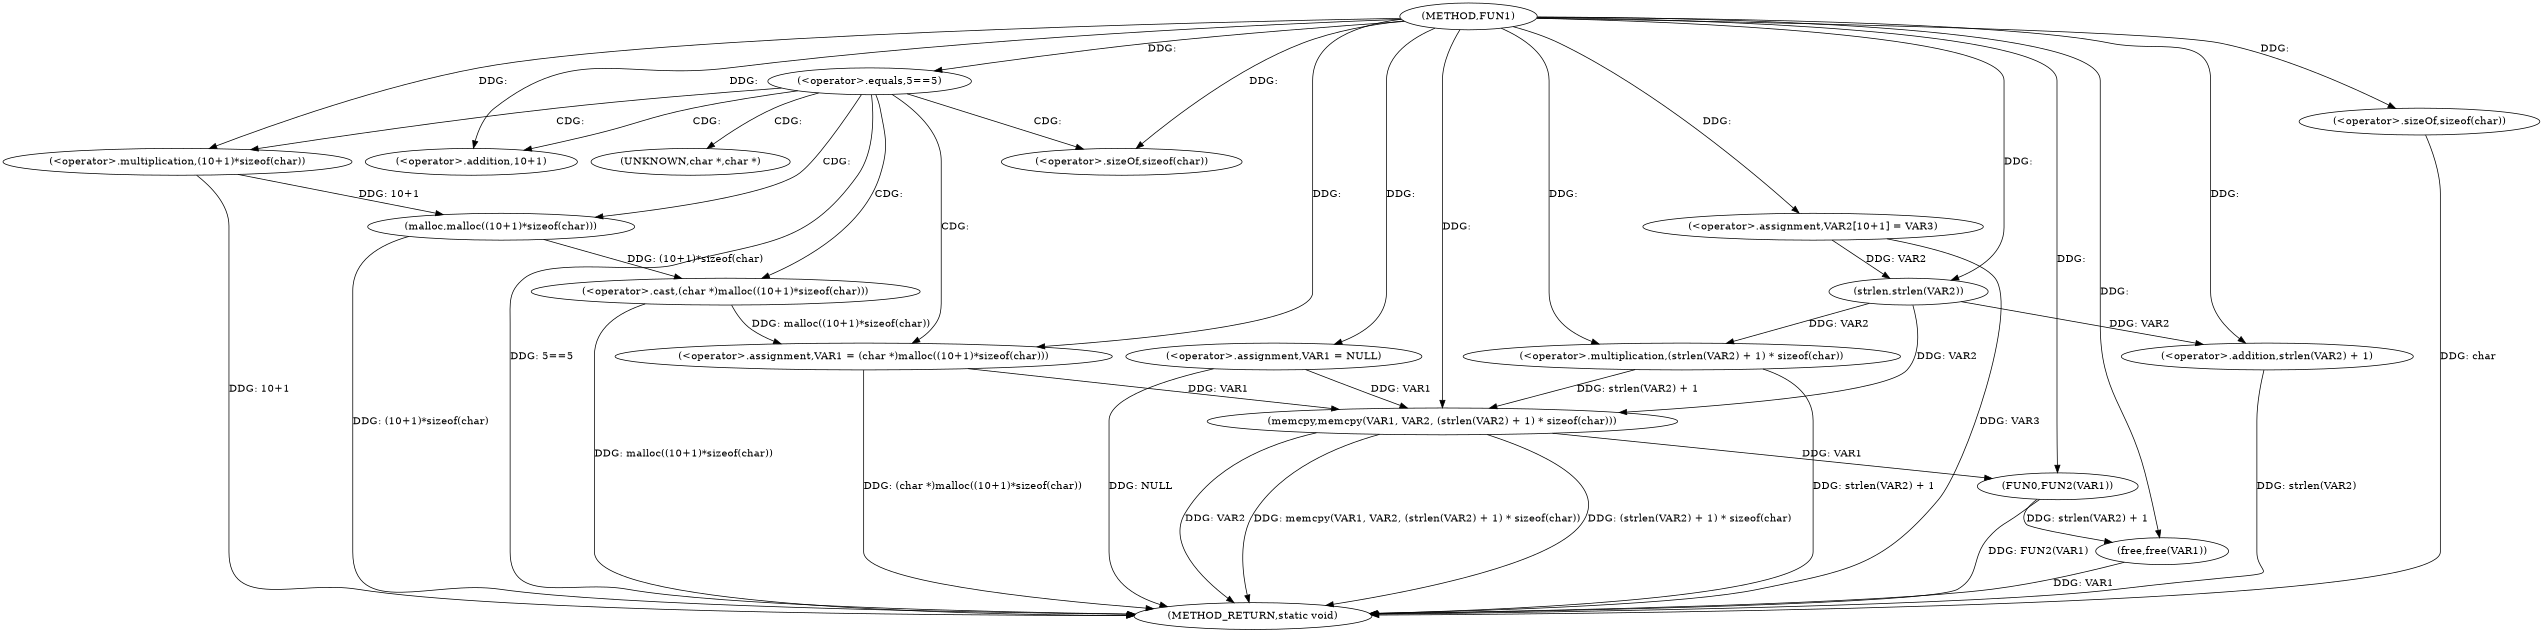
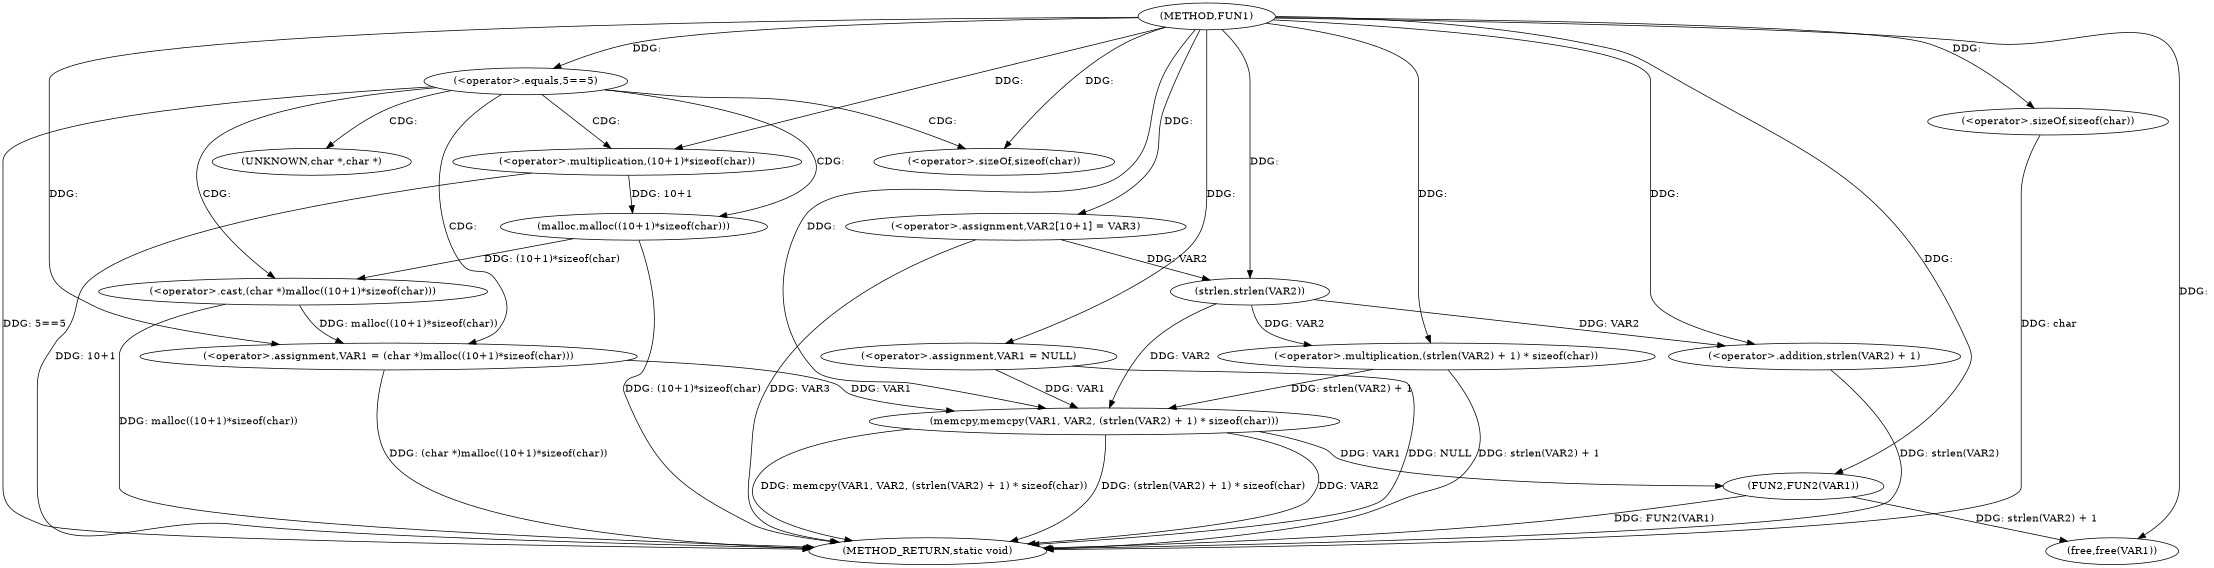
node "(<operator>.addition,10+1)": removed
node "(FUN0,FUN2(VAR1))": label "(FUN0,FUN2(VAR1))" -> "(FUN2,FUN2(VAR1))"
edge "(free,free(VAR1))" -> "(METHOD_RETURN,static void)": removed, label "DDG: VAR1"
